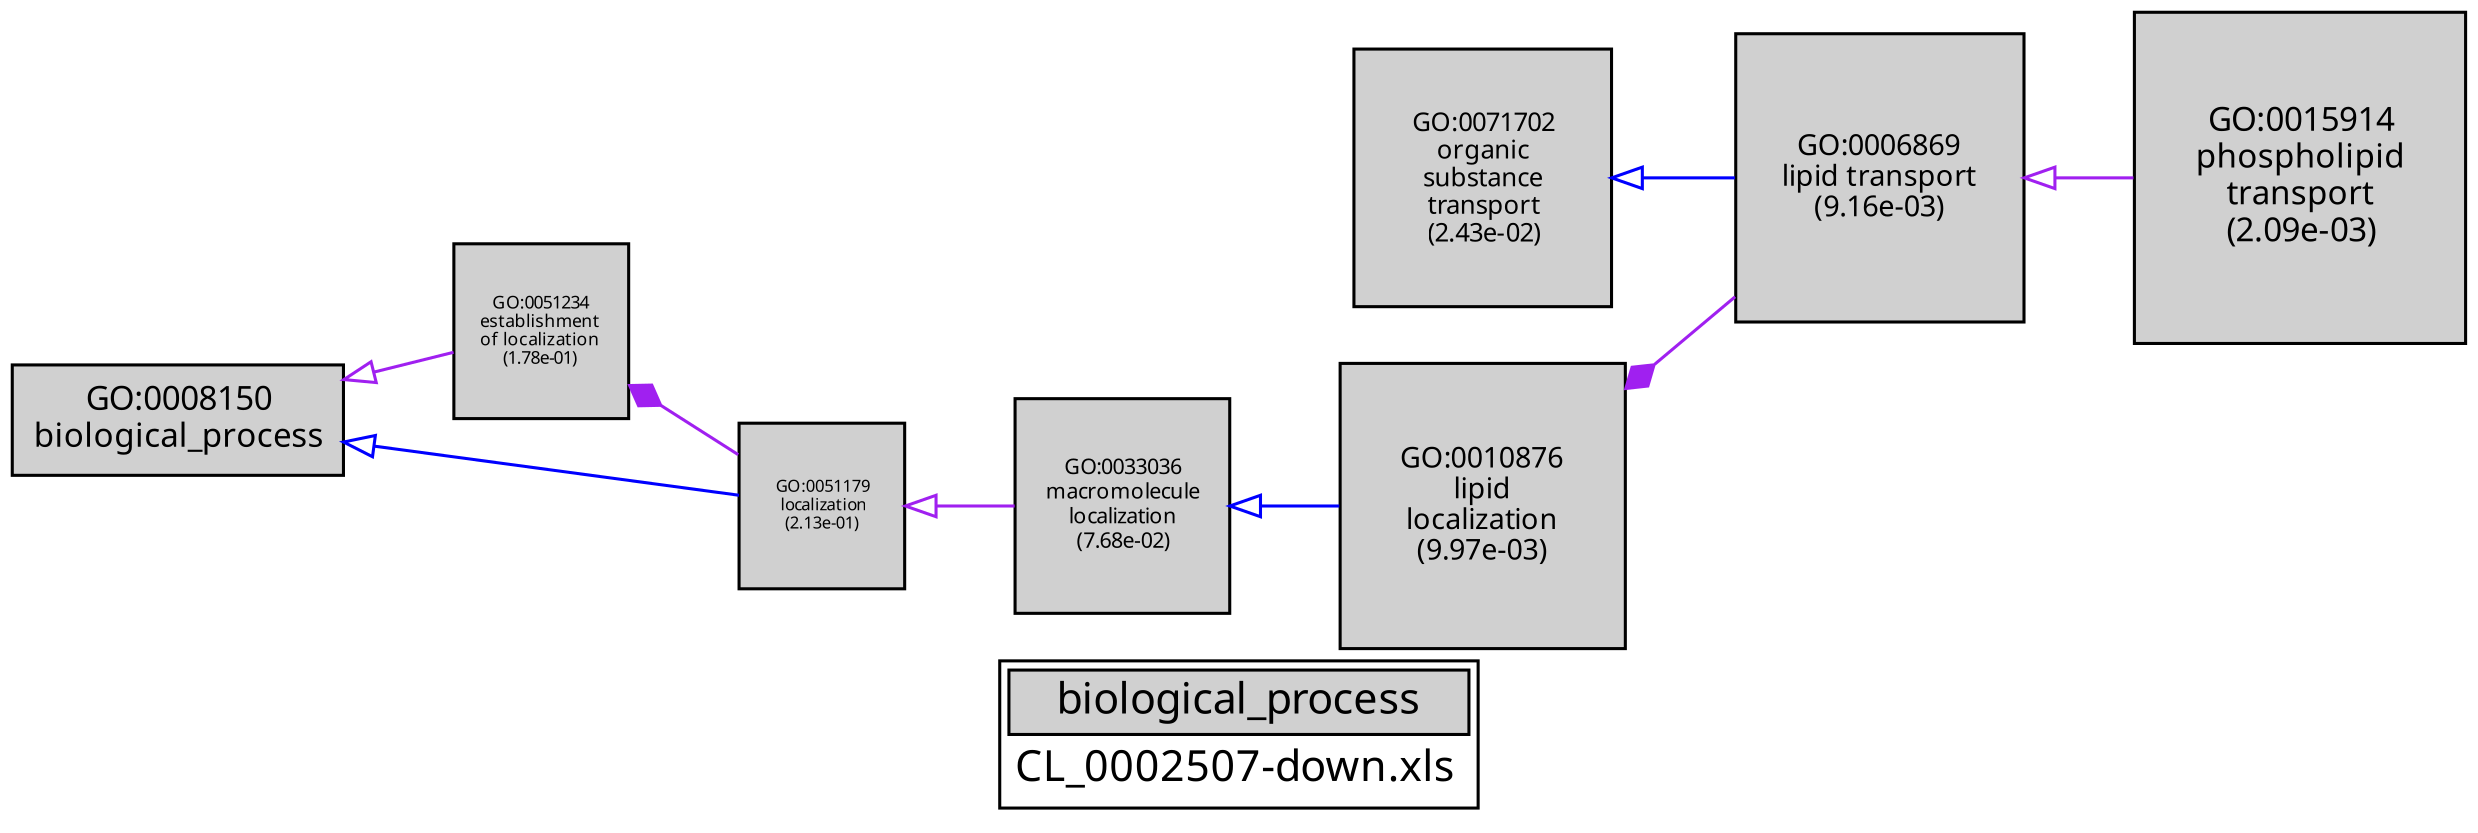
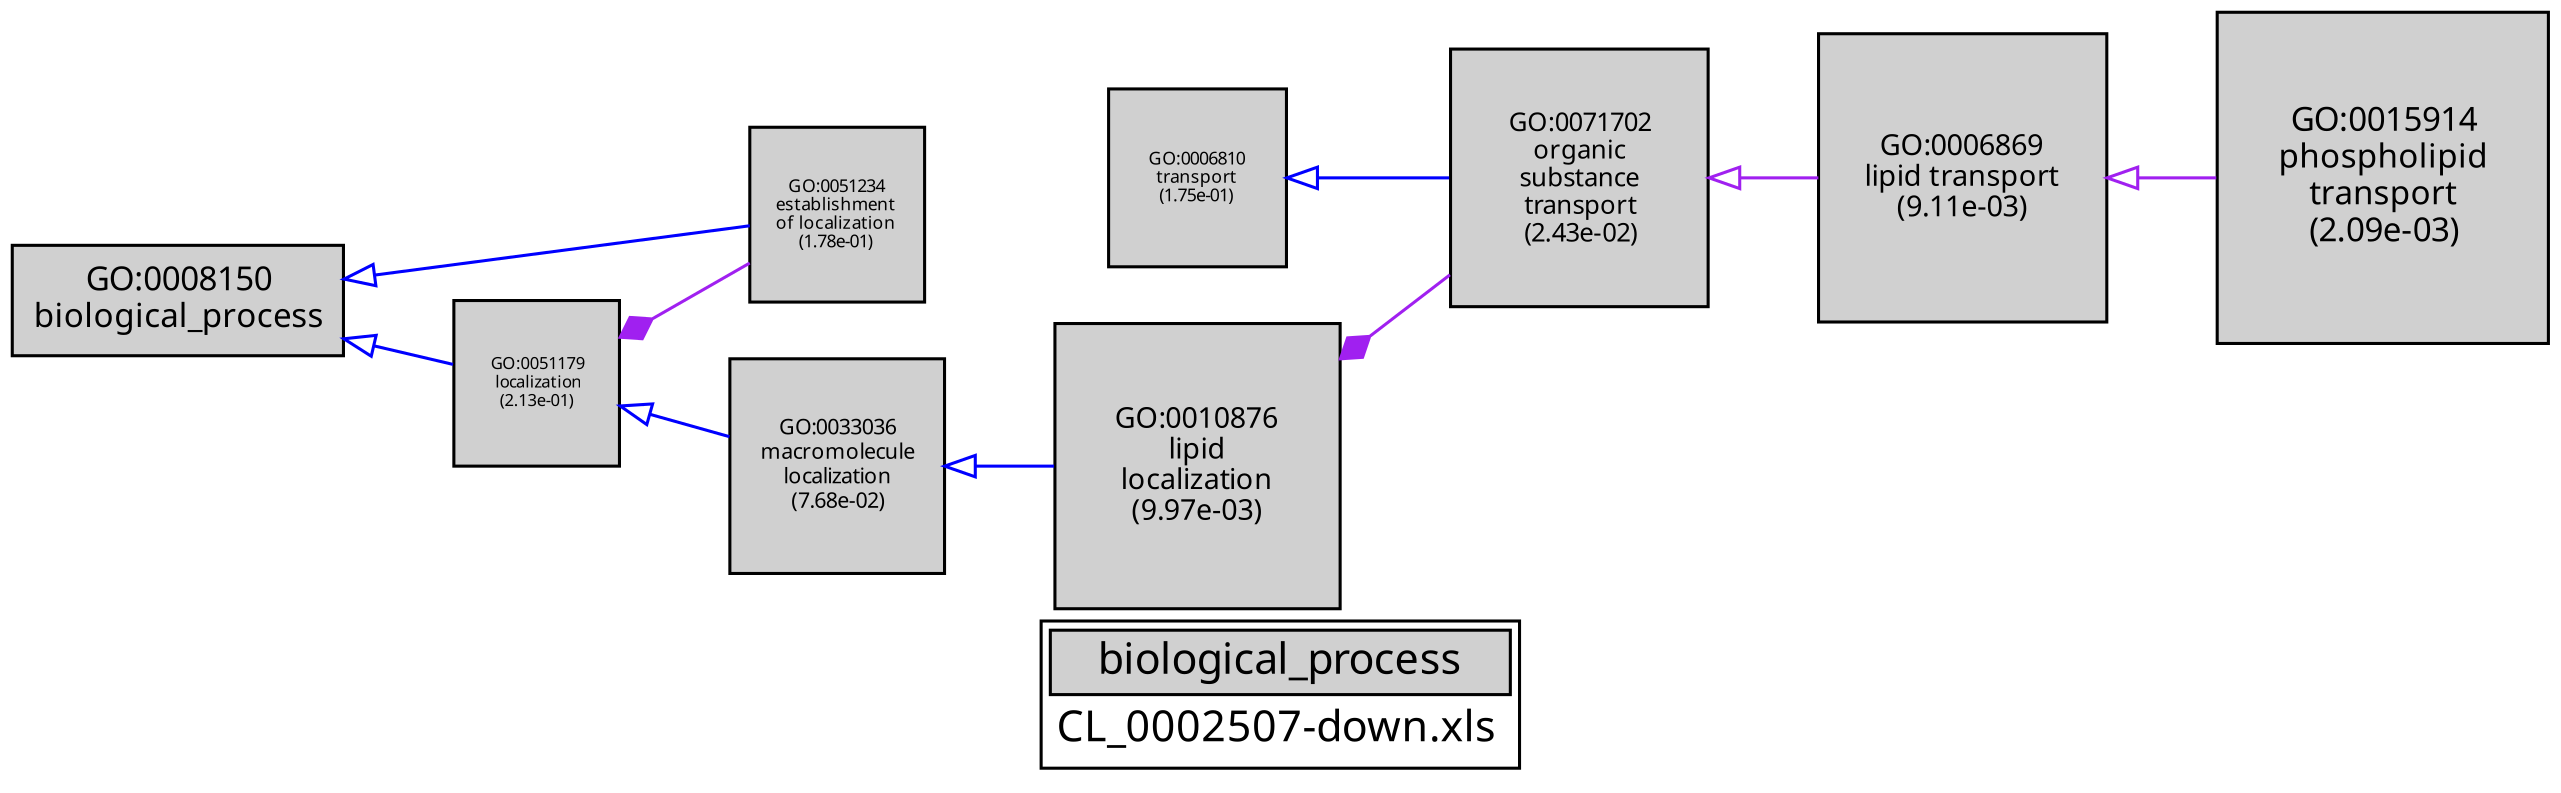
node "GO:0006810": added
edge "GO:0006869" -> "GO:0071702": color blue -> purple
node "GO:0006869": text "(9.16e-03)" -> "(9.11e-03)"
edge "GO:0006869" -> "GO:0010876": now "GO:0071702" -> "GO:0010876"
edge "GO:0051234" -> "GO:0008150": color purple -> blue
edge "GO:0051179" -> "GO:0051234": reversed
edge "GO:0033036" -> "GO:0051179": color purple -> blue
